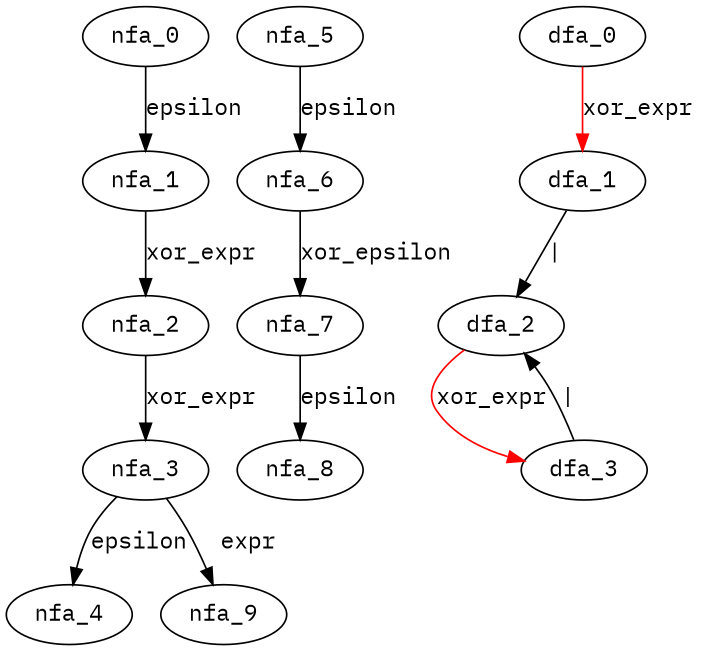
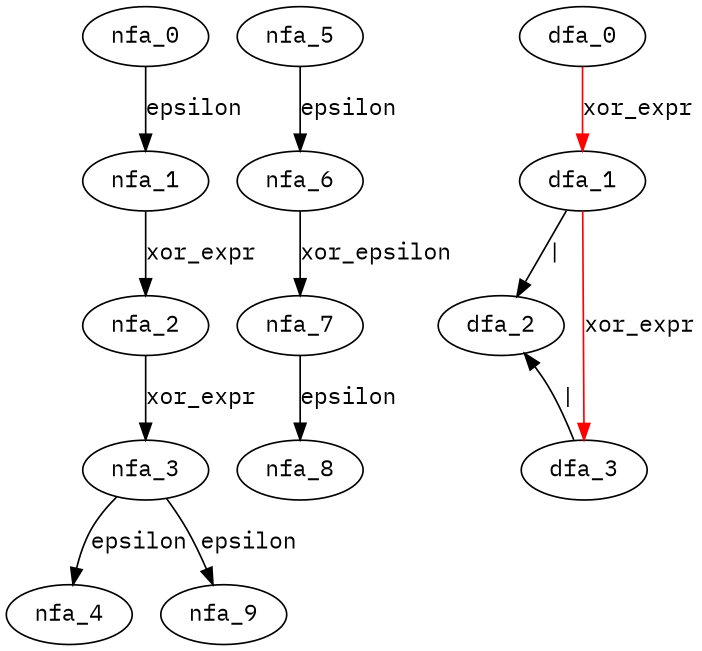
edge "dfa_2" -> "dfa_3": now "dfa_1" -> "dfa_3"
edge "nfa_3" -> "nfa_9": label "expr" -> "epsilon"
